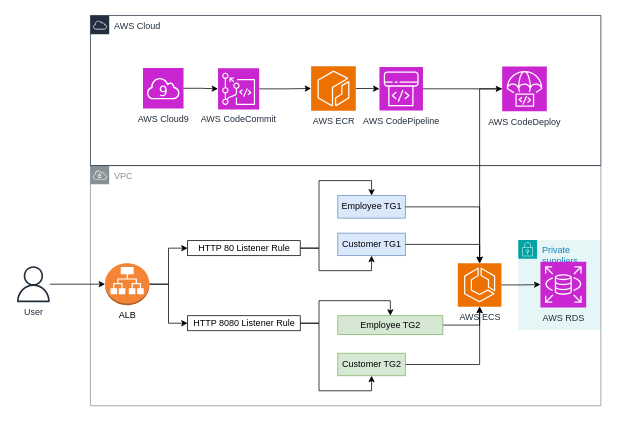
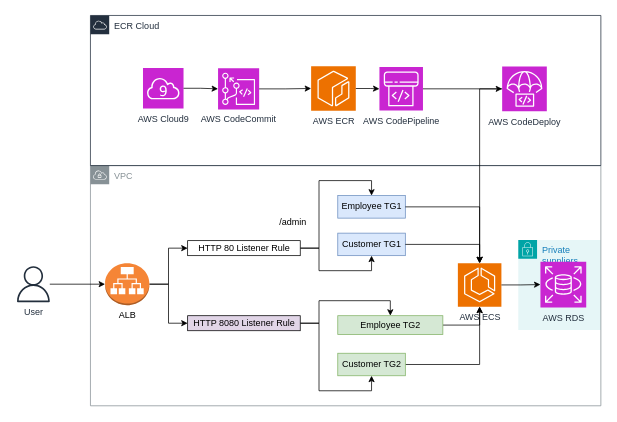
node "AWS Cloud": label "AWS Cloud" -> "ECR Cloud"
node "/admin": added
node "HTTP 8080 Listener Rule": fillcolor #ffffff -> #e1d5e7
